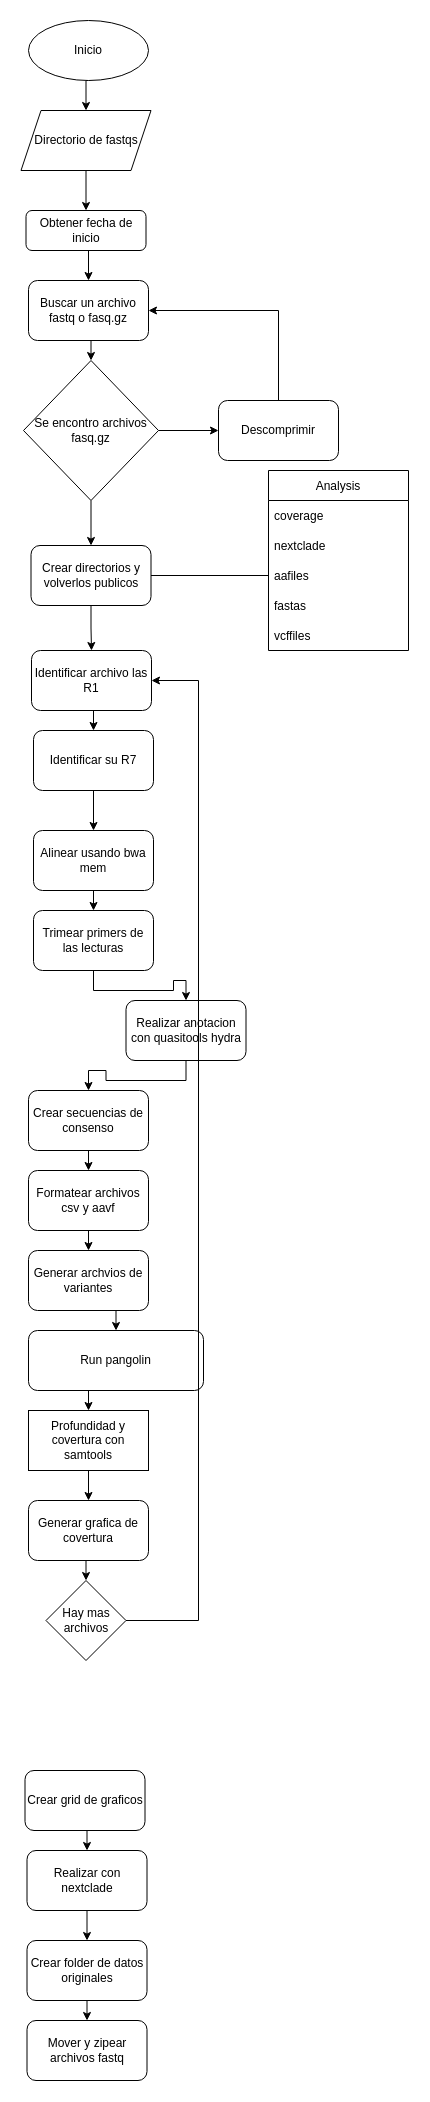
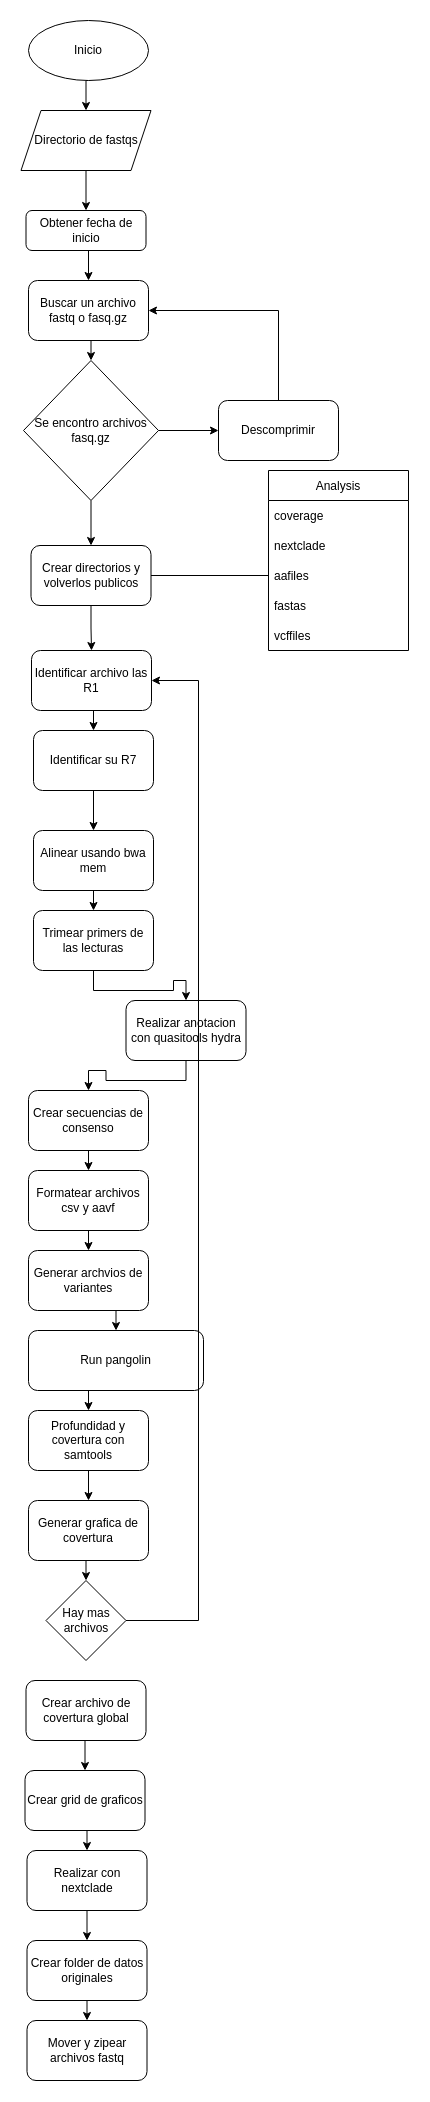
node "Profundidad y covertura con samtools": shape rectangle -> rounded rectangle
node "Crear archivo de covertura global": added
edge "Crear archivo de covertura global" -> "Crear grid de graficos": added
